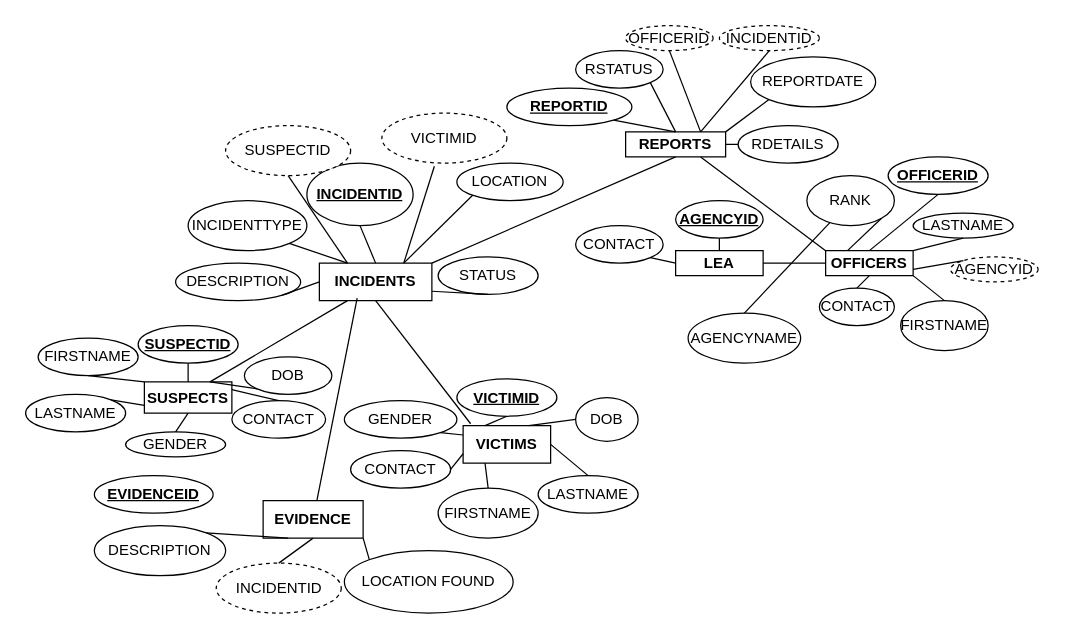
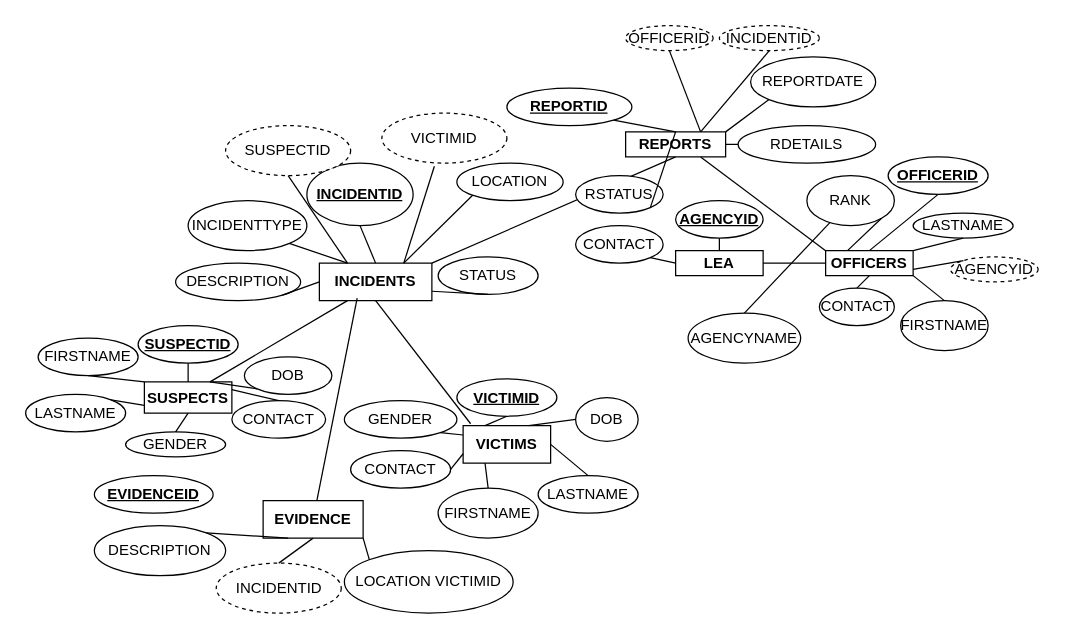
node "RSTATUS": moved (619, 69) -> (619, 194)
node "RDETAILS": size 100x38 -> 138x38
node "LOCATION FOUND": label "LOCATION FOUND" -> "LOCATION VICTIMID"
